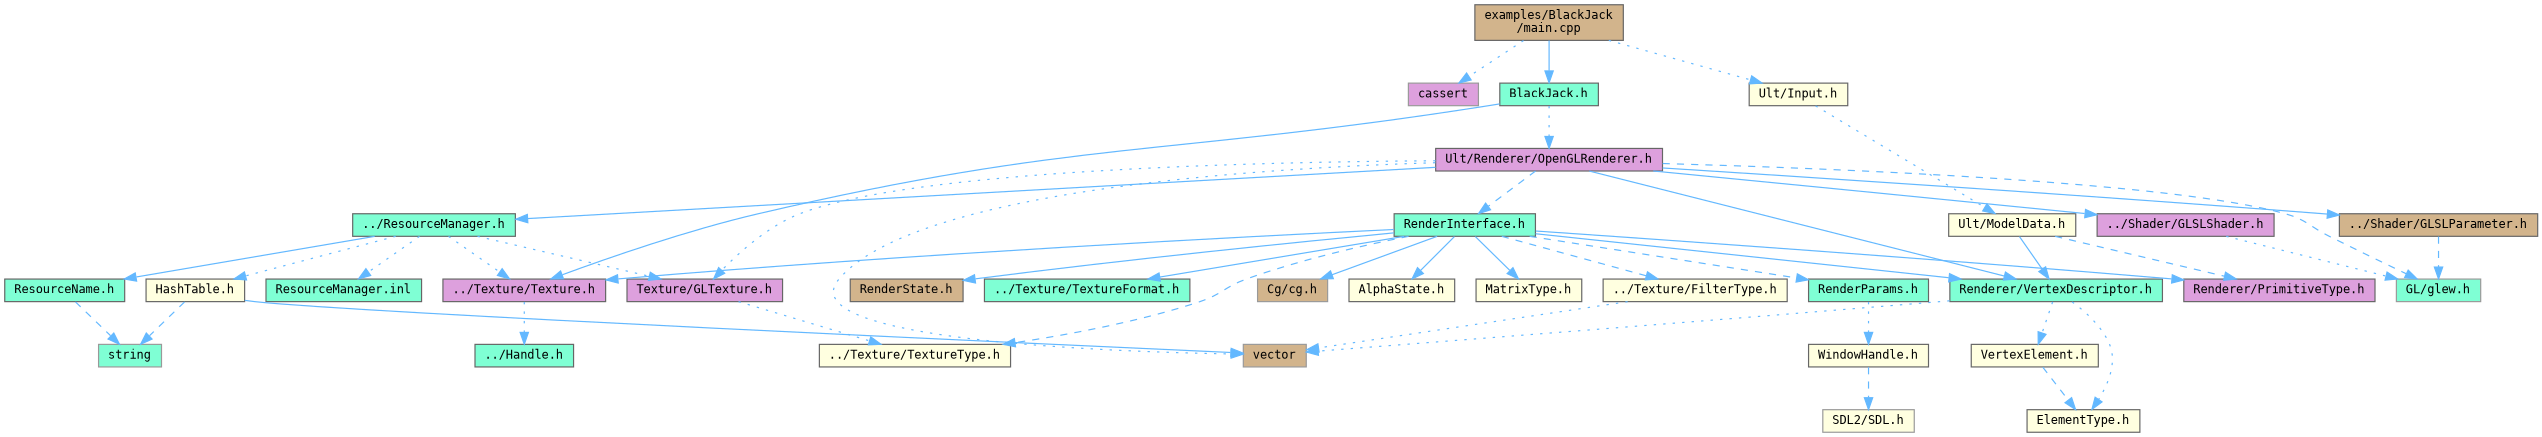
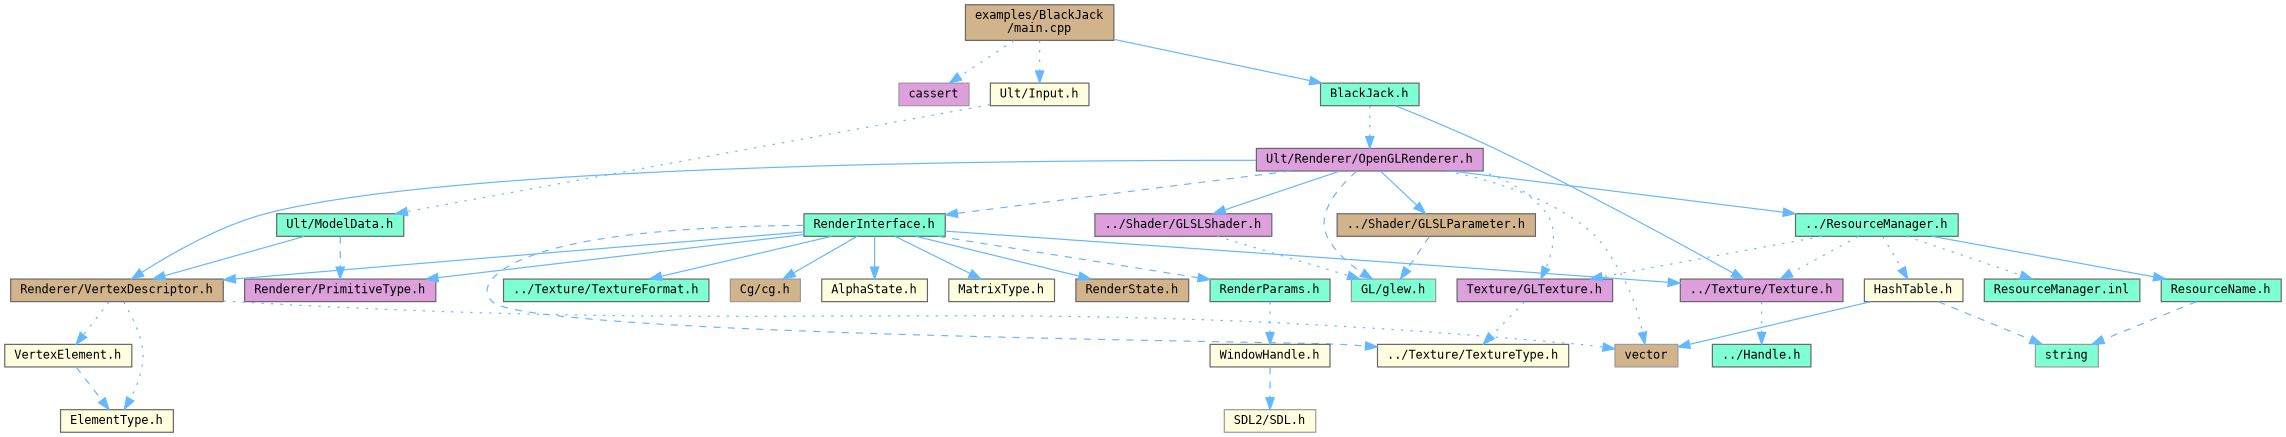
node "Ult/ModelData.h": fillcolor lightyellow -> aquamarine
node "../Texture/FilterType.h": removed
node "Renderer/VertexDescriptor.h": fillcolor aquamarine -> tan
